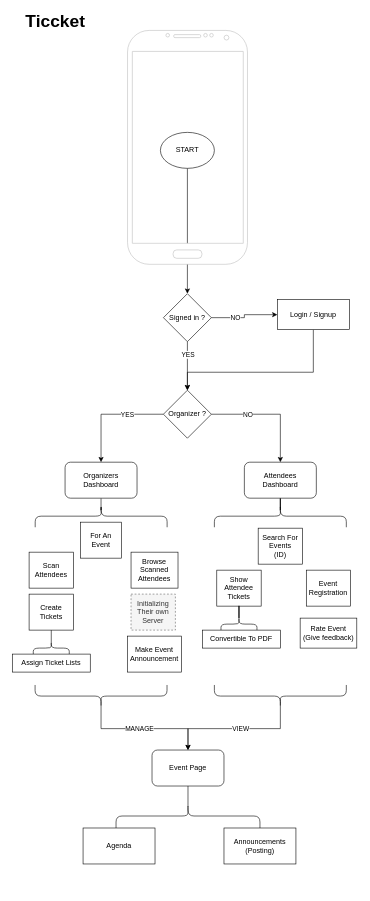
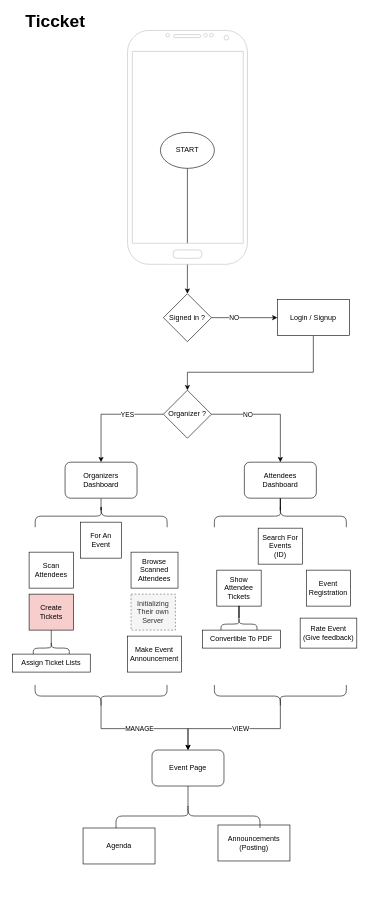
node "Login / Signup": size 72x30 -> 72x36
edge "Signed in ?" -> "Organizer ?": removed, label "YES"
node "Create Tickets": fillcolor #ffffff -> #f8cecc
node "Announcements (Posting)": moved (260, 846) -> (254, 843)
